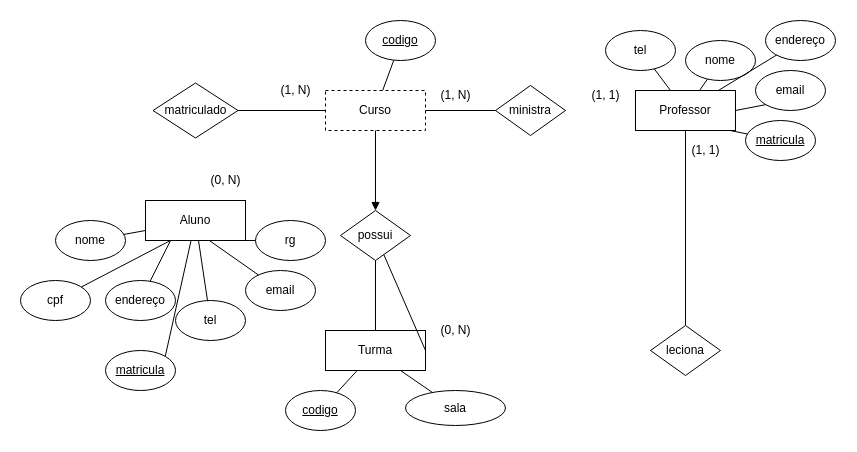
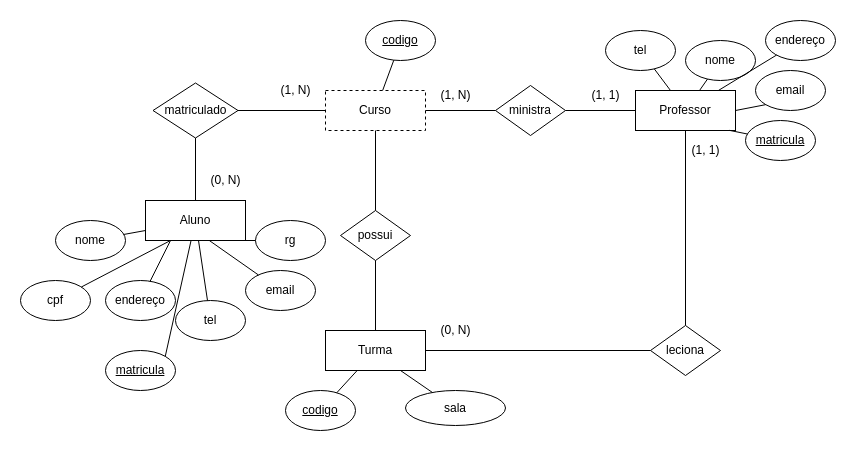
edge "ministra" -- "Professor": added
edge "matriculado" -- "Aluno": added
edge "Curso" -> "possui": arrowhead block -> none
edge "possui" -- "Turma": now "leciona" -- "Turma"
